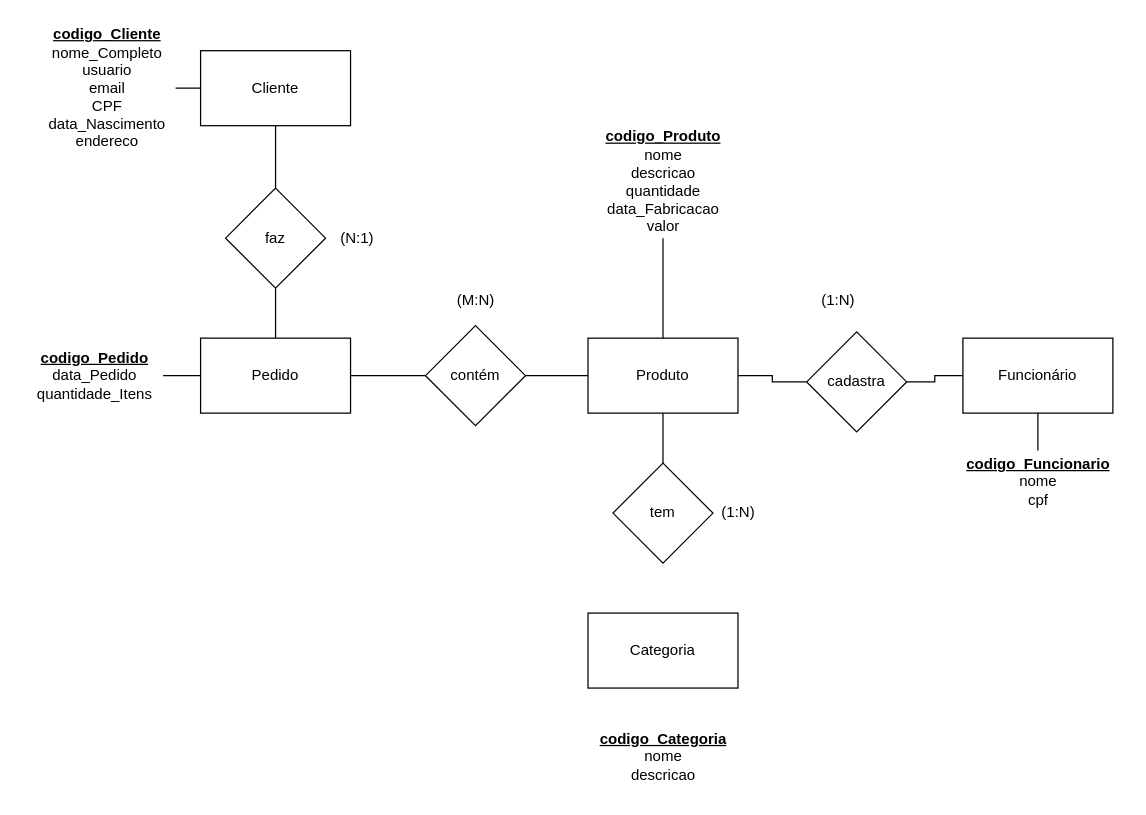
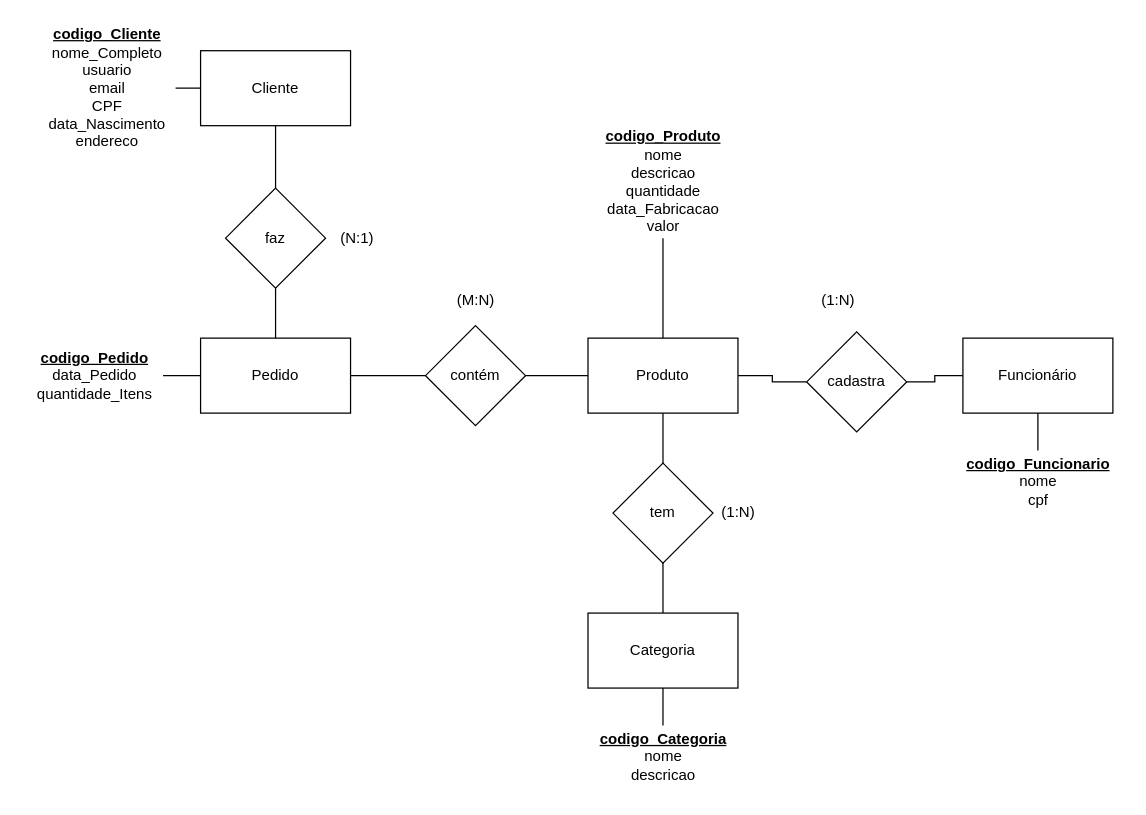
edge "tem" -- "Categoria": added
edge "Categoria" -- "codigo_Categoria nome descricao": added
